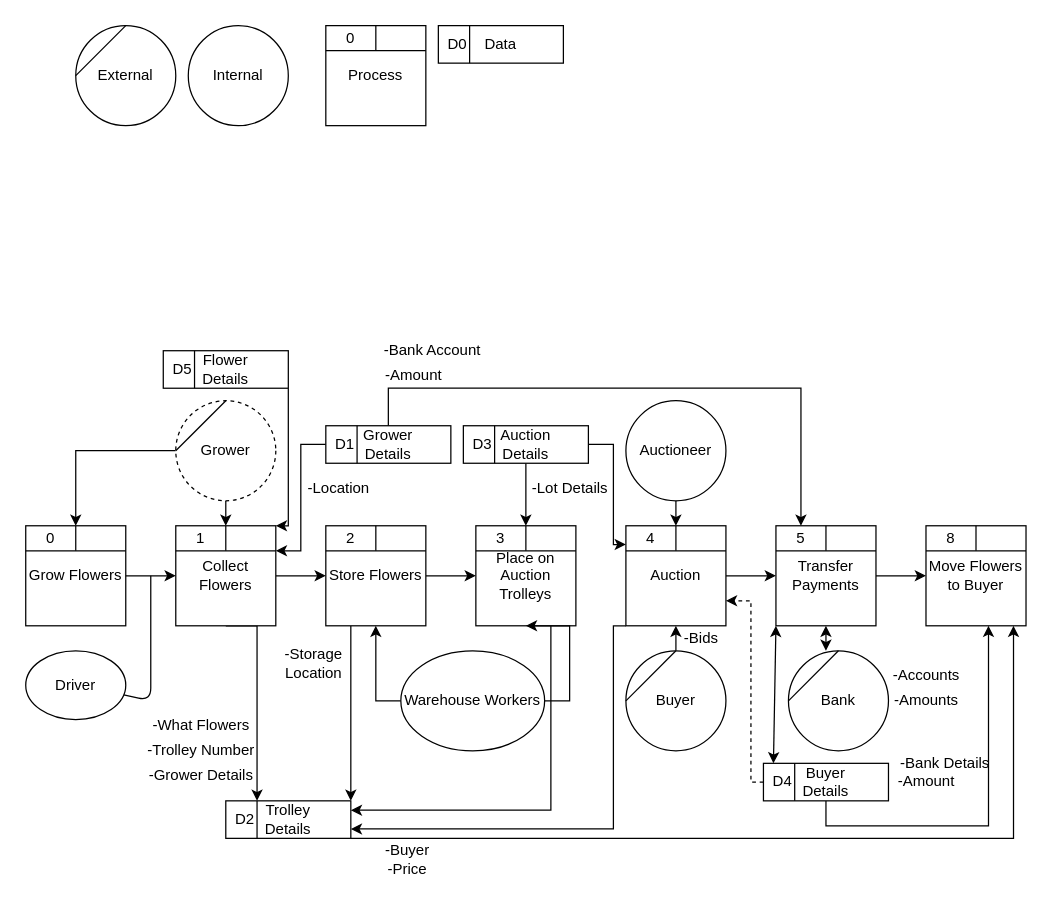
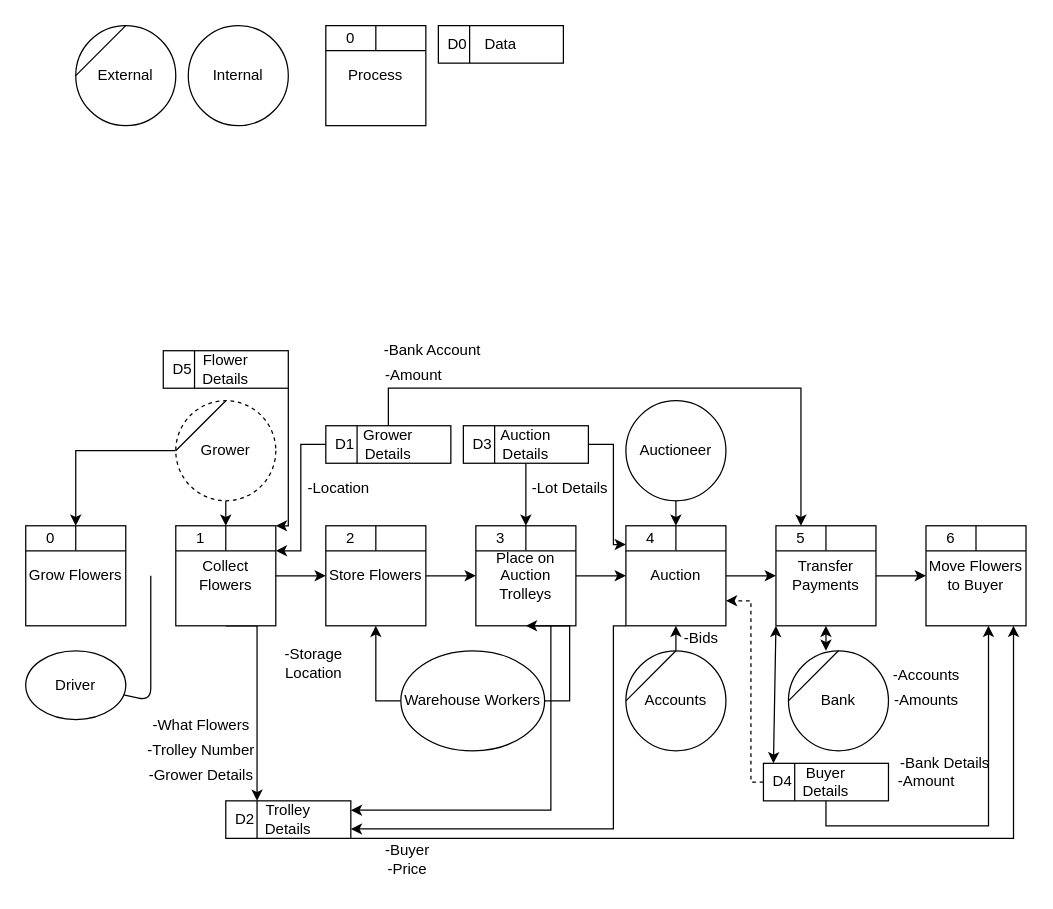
node "8": label "8" -> "6"
edge "Grow Flowers" -> "Collect Flowers": removed
edge "Place on Auction Trolleys" -> "Auction": added
node "Buyer": label "Buyer" -> "Accounts"
edge "Store Flowers" -> "Trolley Details": removed
